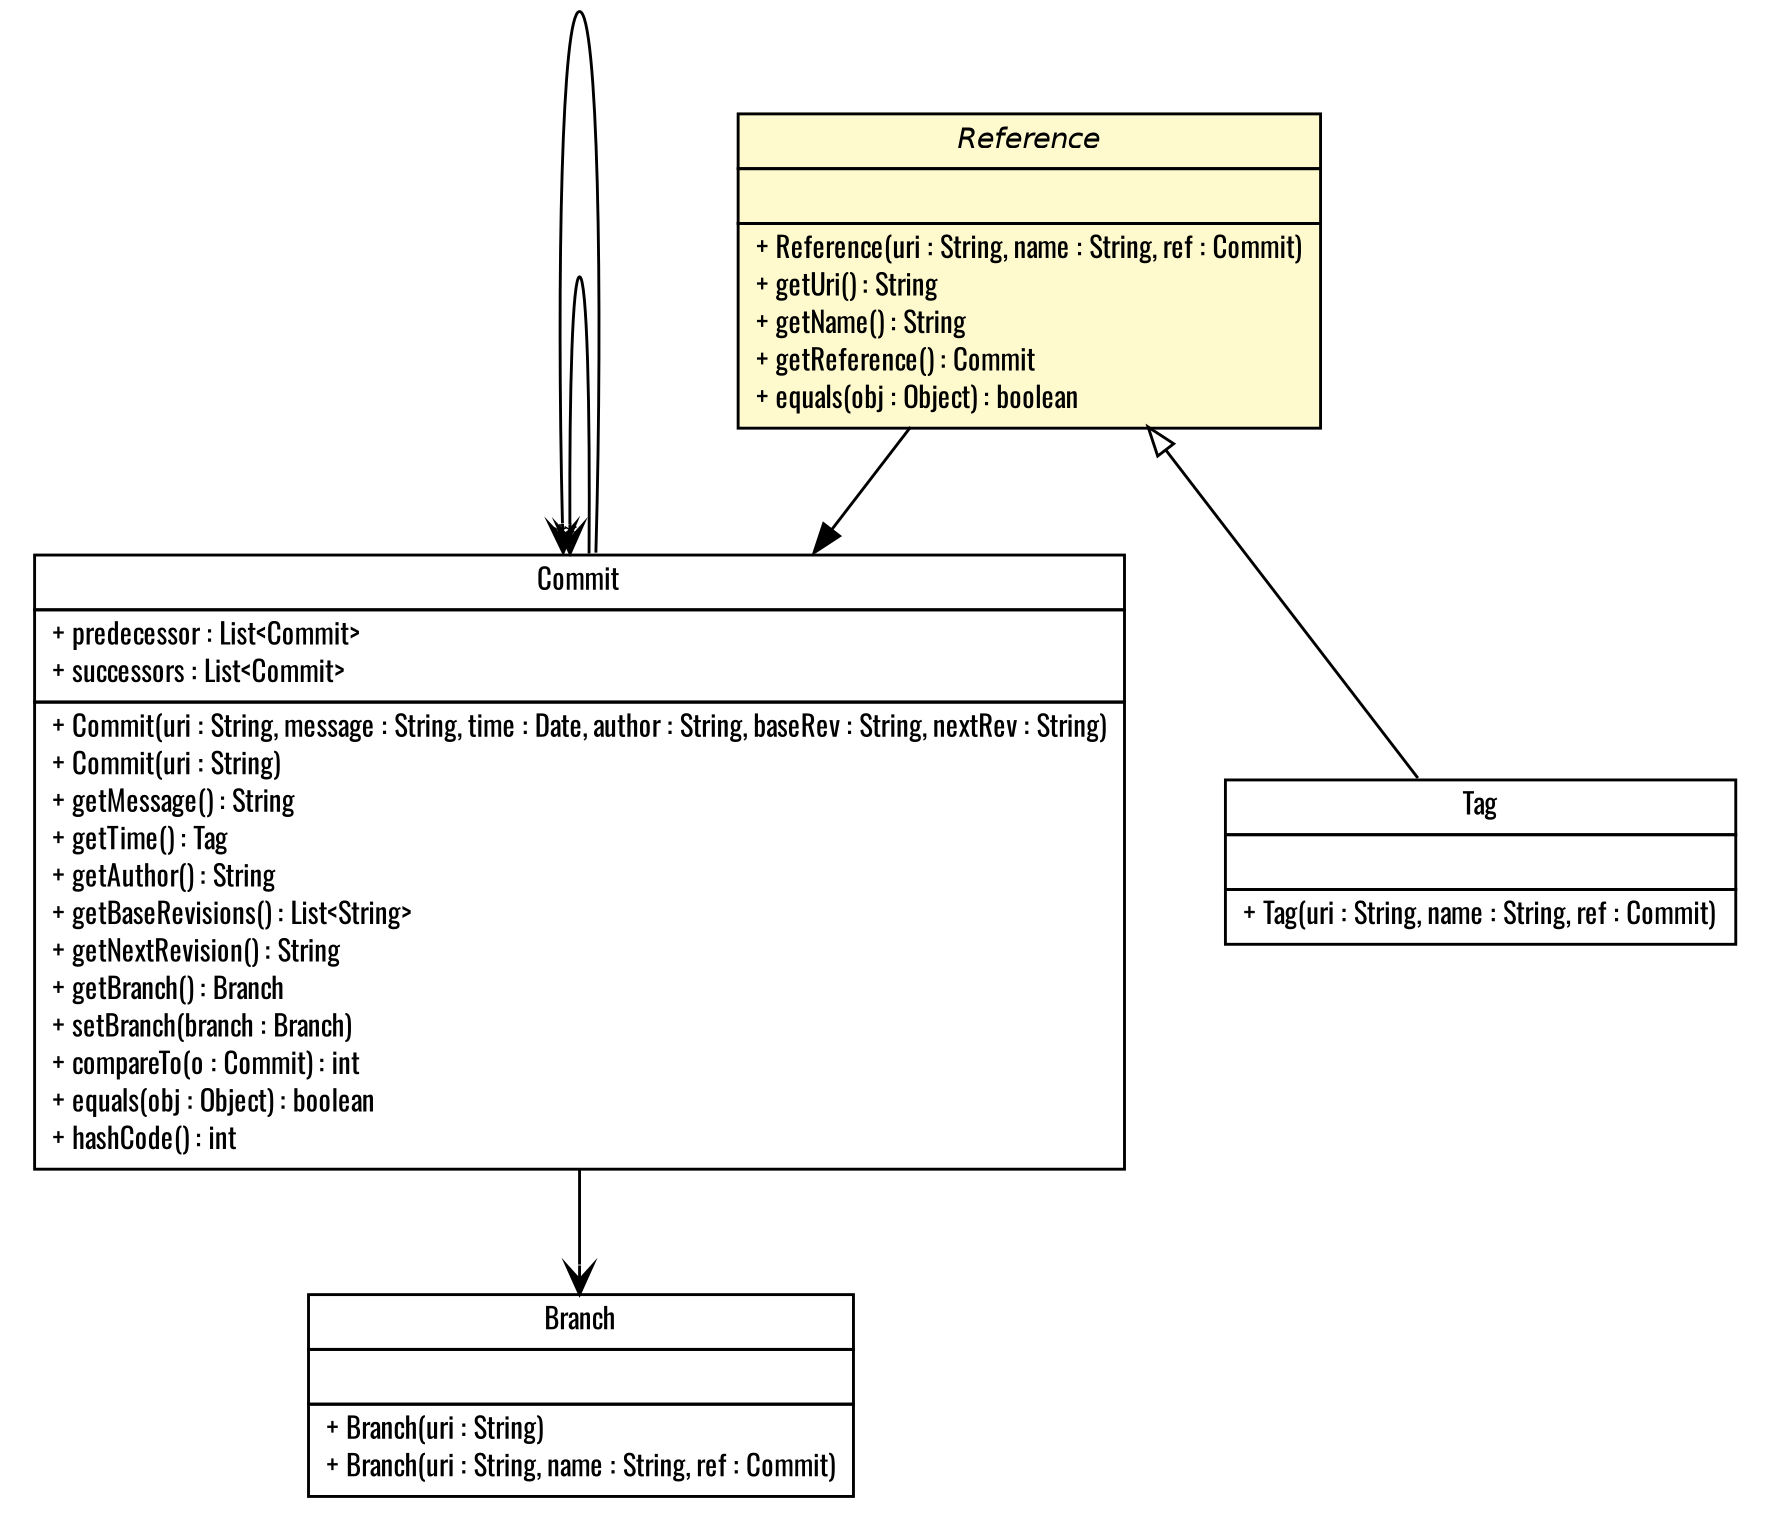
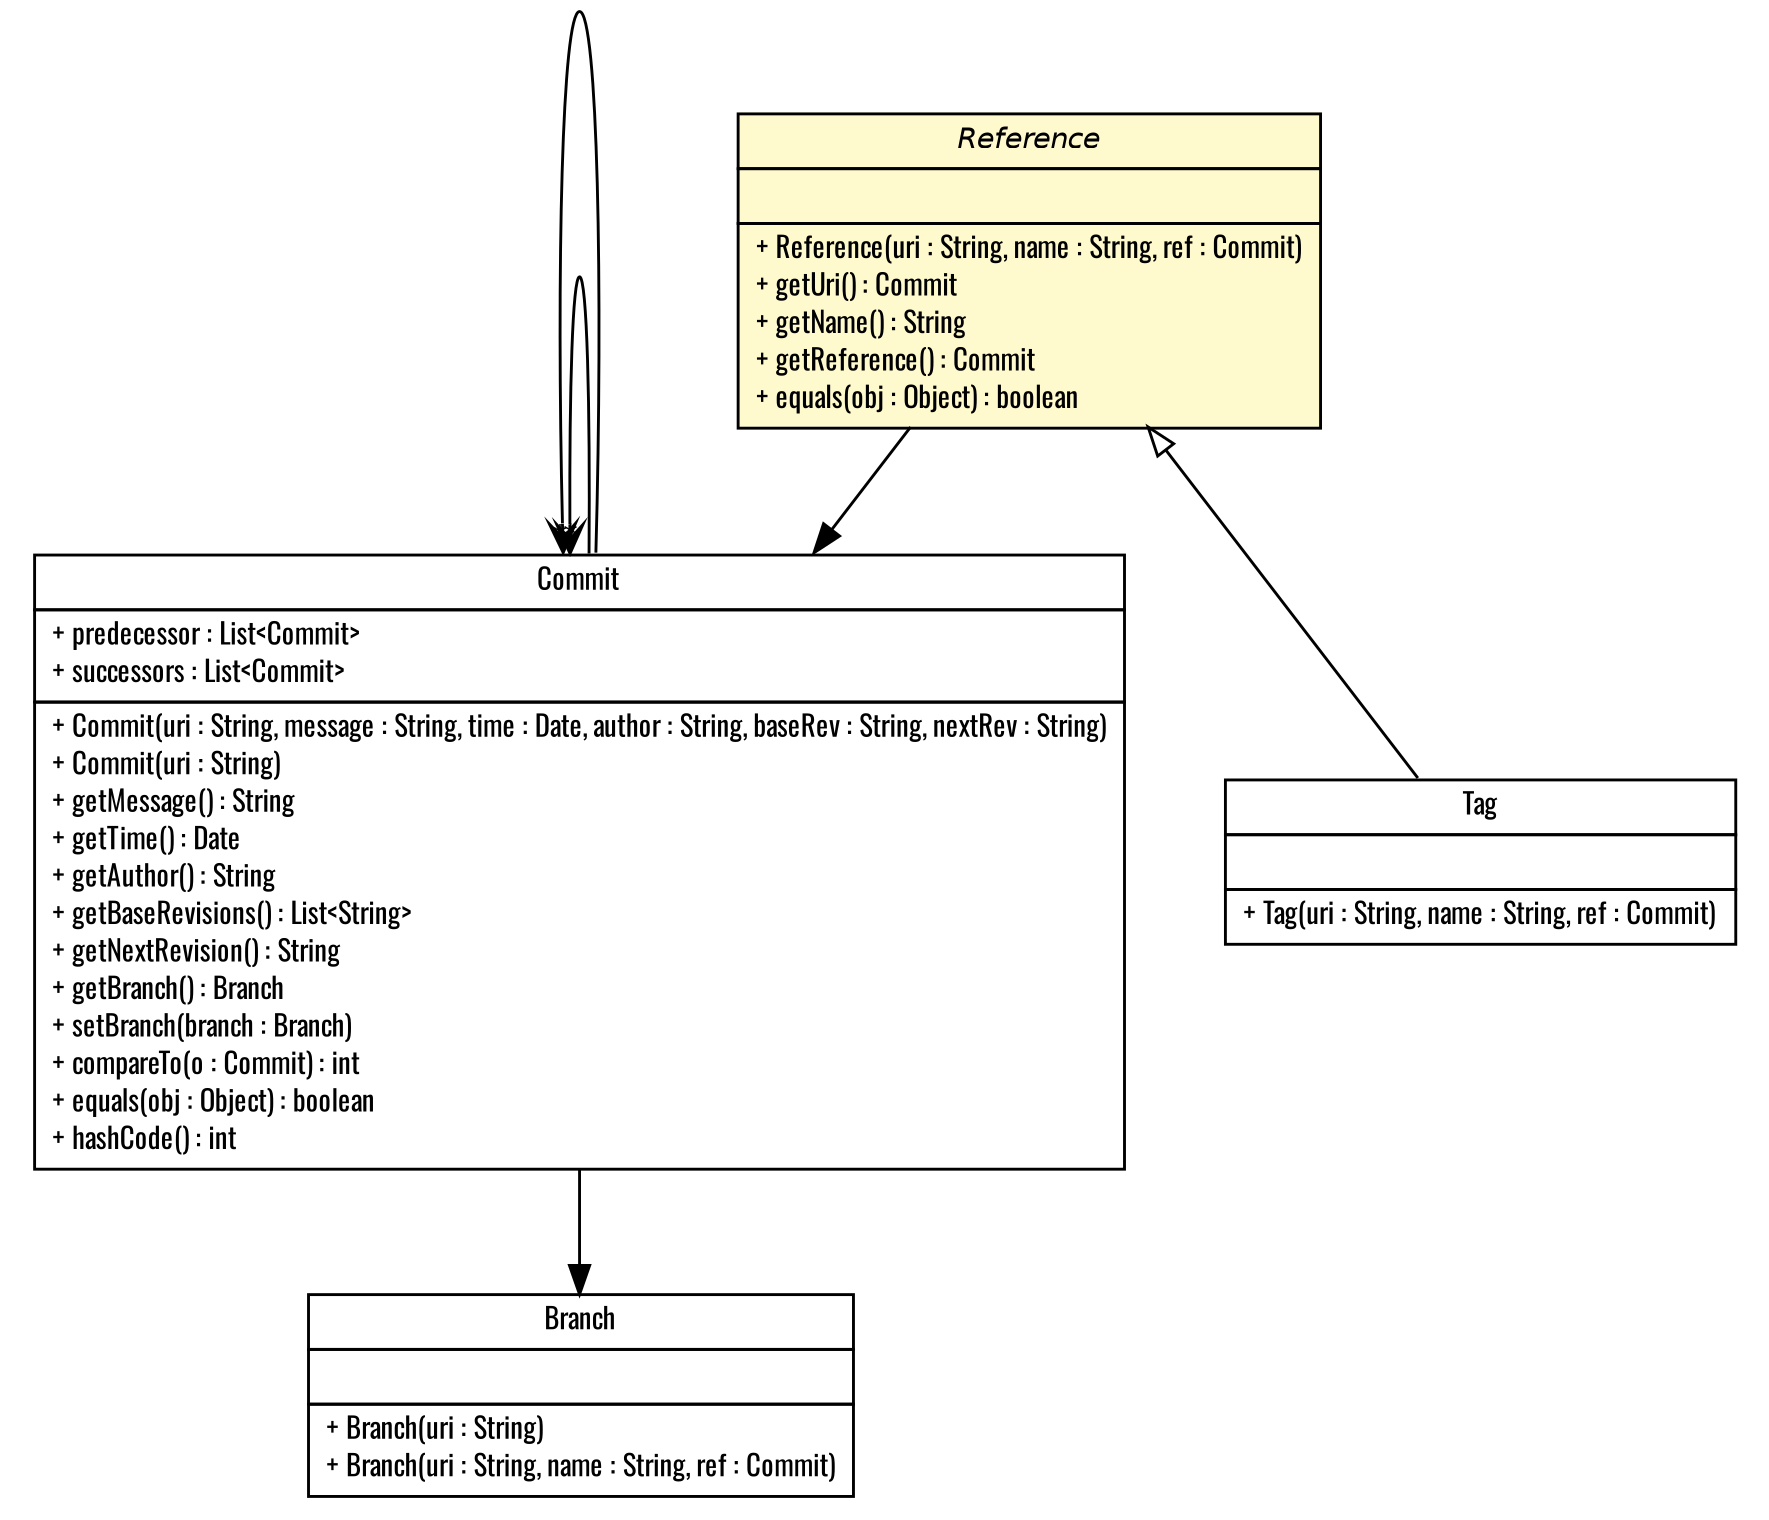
node "Reference": text "+ getUri() : String" -> "+ getUri() : Commit"
node "Commit": text "+ getTime() : Tag" -> "+ getTime() : Date"
edge "Commit" -> "Branch": arrowhead open -> normal
